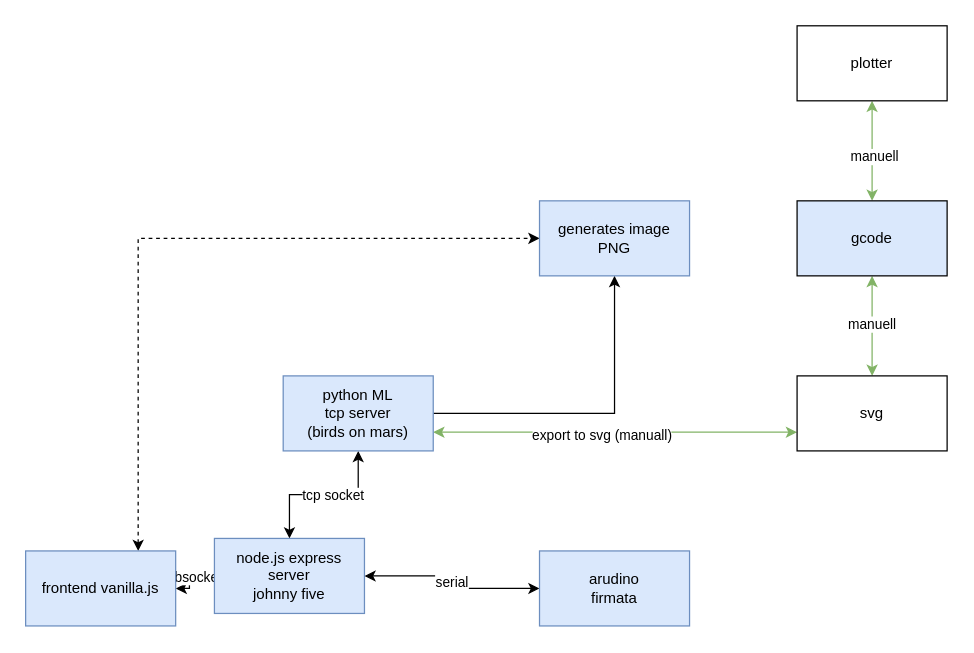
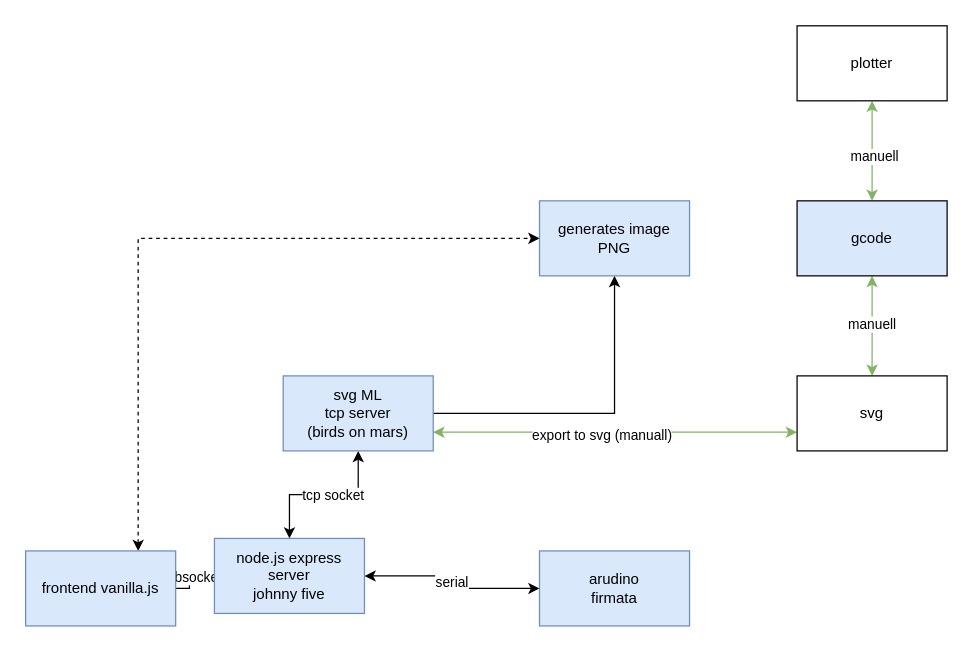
node "python ML tcp server (birds on mars)": label "python ML tcp server (birds on mars)" -> "svg ML tcp server (birds on mars)"
edge "node.js express server johnny five" -- "frontend vanilla.js": arrowhead classic -> none
